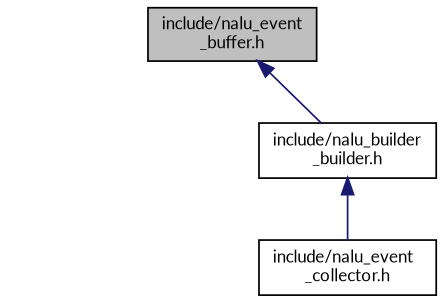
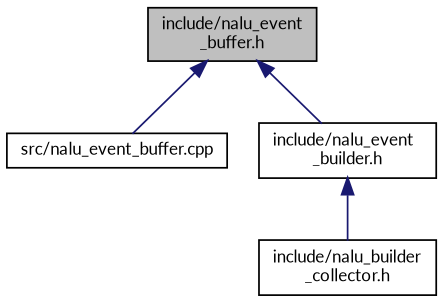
node "src/nalu_event_buffer.cpp": added
node "include/nalu_builder _builder.h": label "include/nalu_builder _builder.h" -> "include/nalu_event _builder.h"
node "include/nalu_event _collector.h": label "include/nalu_event _collector.h" -> "include/nalu_builder _collector.h"
